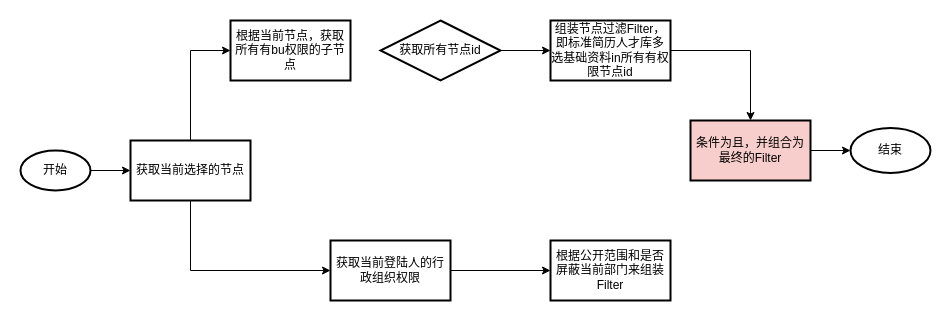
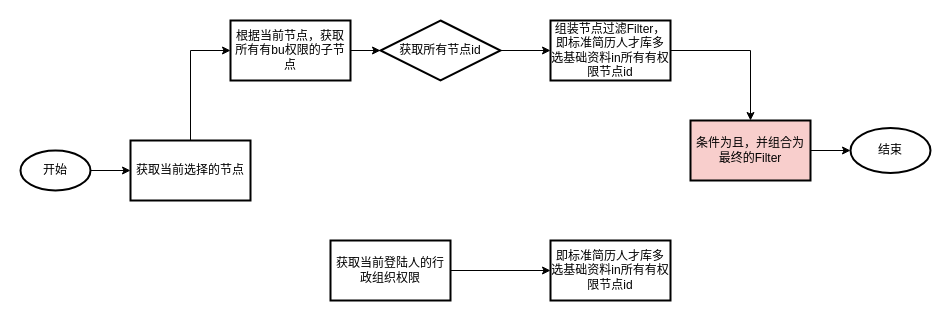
edge "根据当前节点，获取所有有bu权限的子节点" -> "获取所有节点id": added
edge "获取当前选择的节点" -> "获取当前登陆人的行政组织权限": removed
node "根据公开范围和是否屏蔽当前部门来组装Filter": label "根据公开范围和是否屏蔽当前部门来组装Filter" -> "即标准简历人才库多选基础资料in所有有权限节点id"
